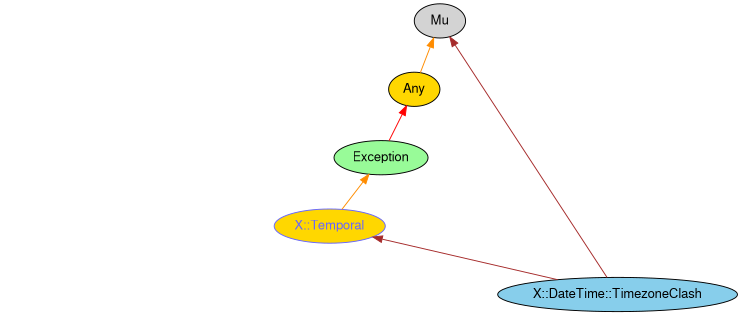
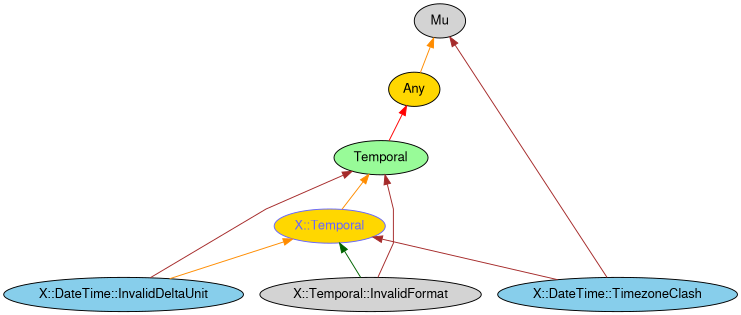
node "Exception": label "Exception" -> "Temporal"
node "X::DateTime::InvalidDeltaUnit": added
node "X::Temporal::InvalidFormat": added
